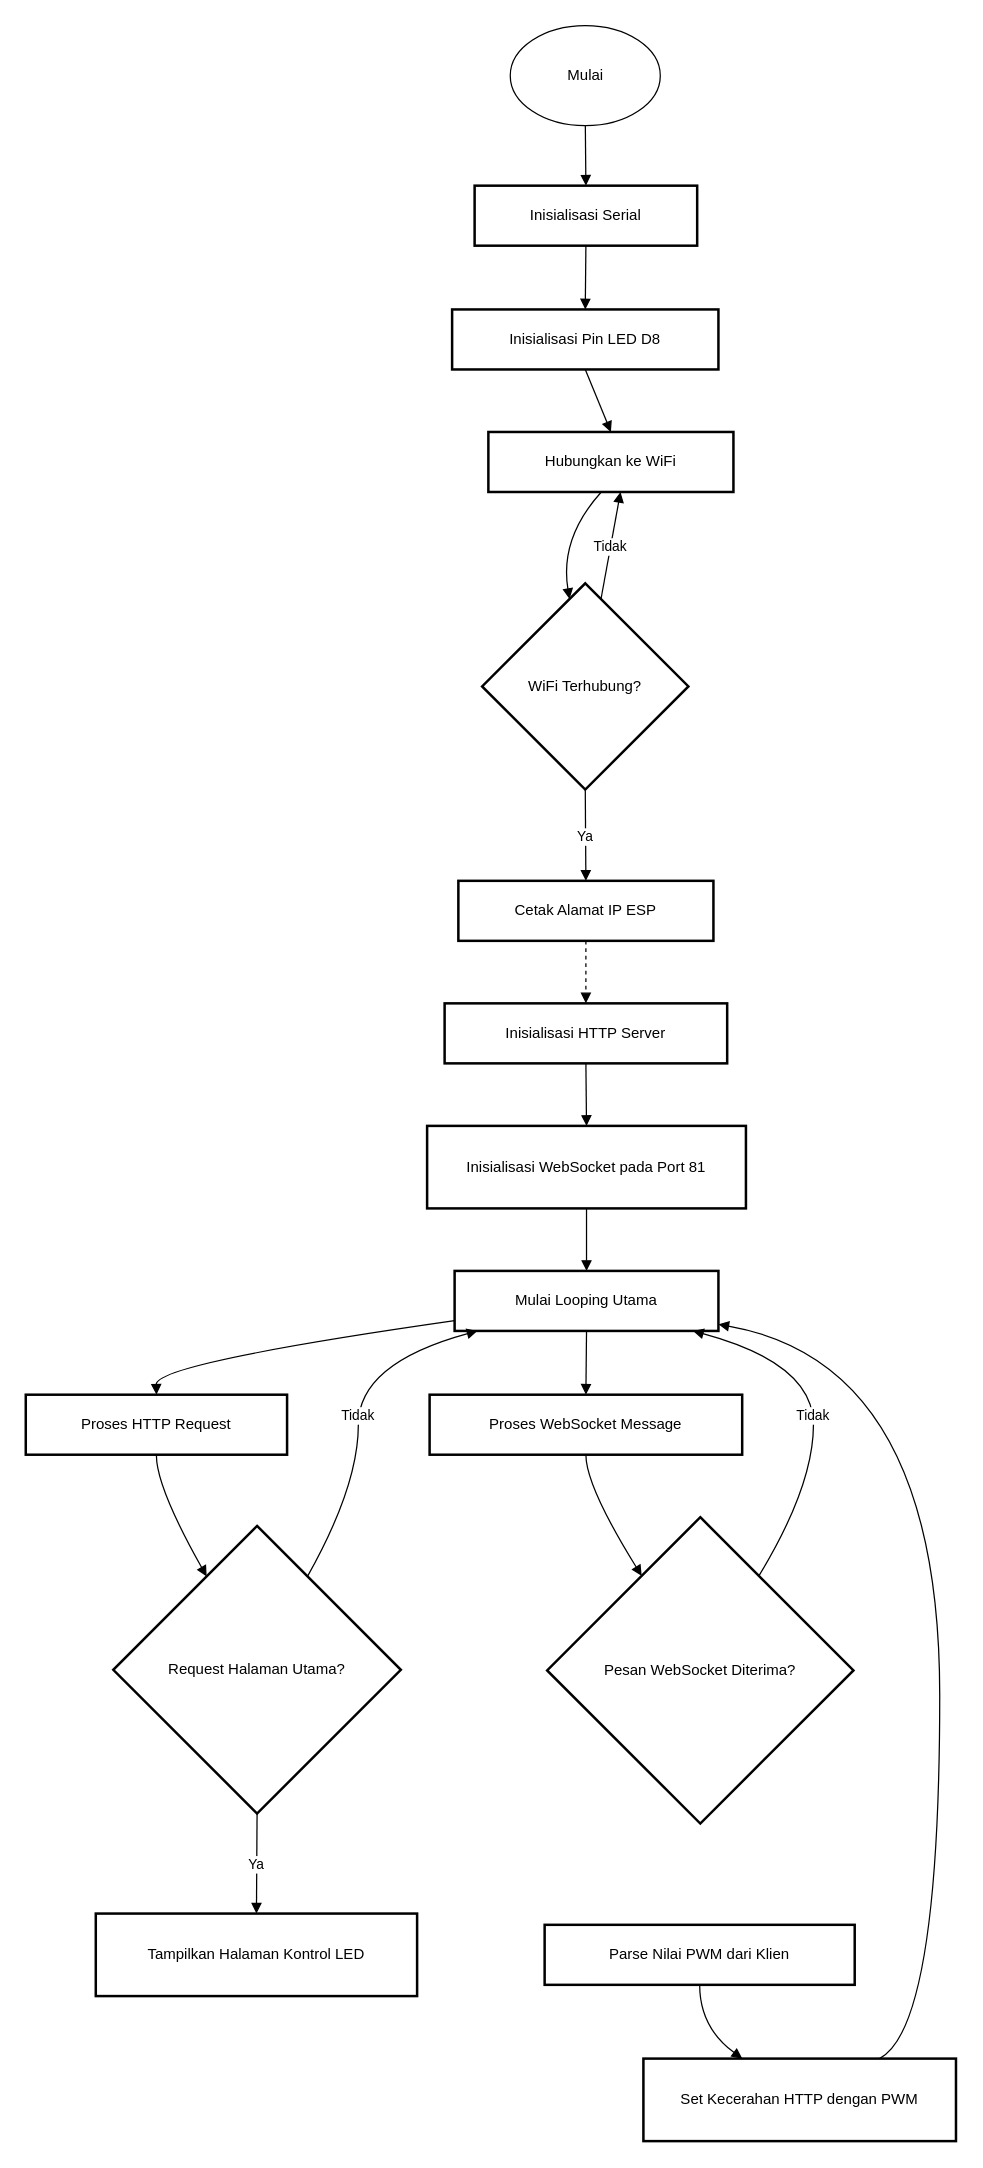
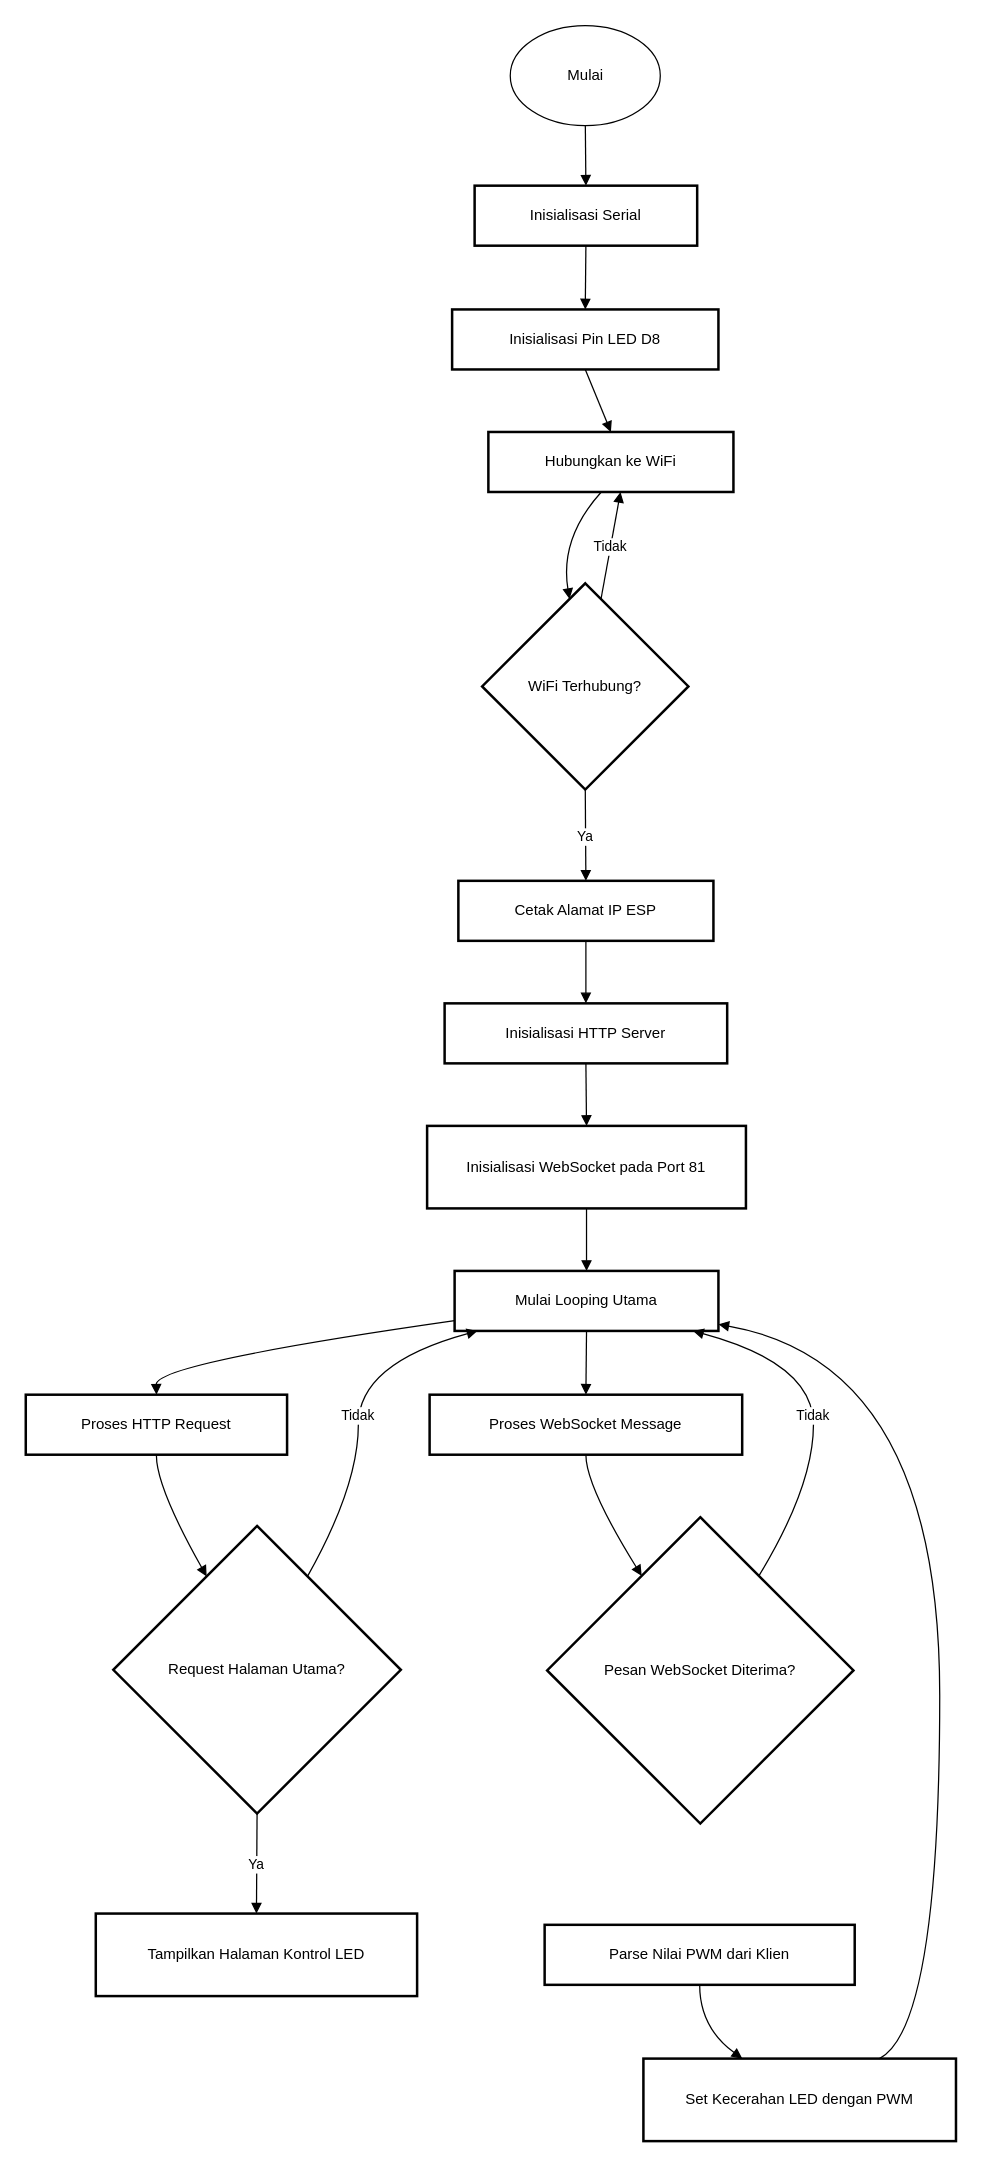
edge "Cetak Alamat IP ESP" -> "Inisialisasi HTTP Server": style dashed -> solid
node "Set Kecerahan HTTP dengan PWM": label "Set Kecerahan HTTP dengan PWM" -> "Set Kecerahan LED dengan PWM"
